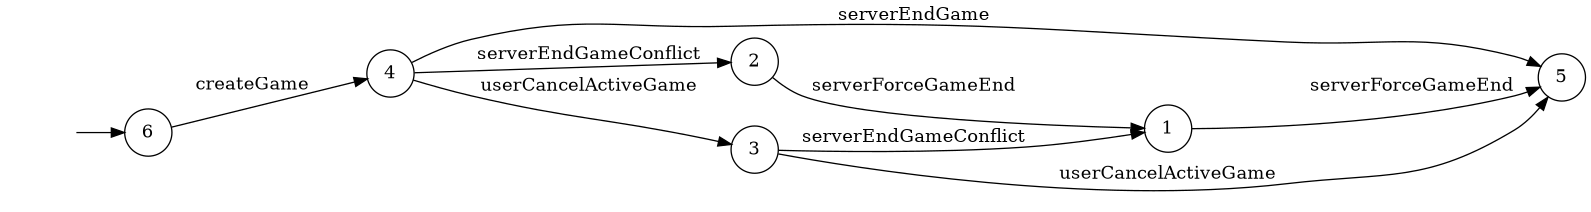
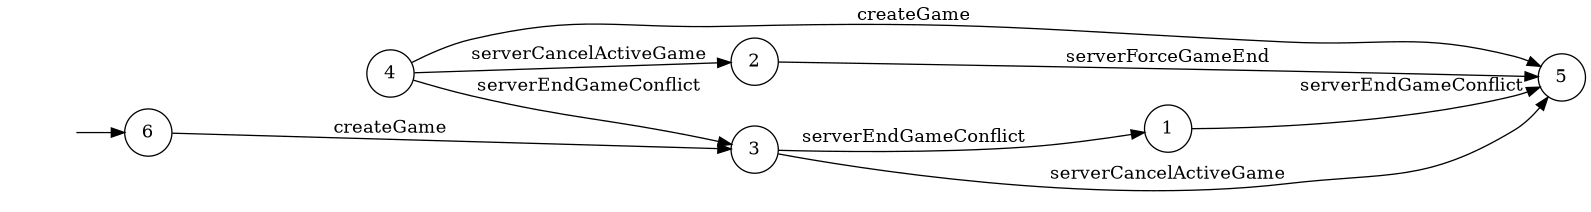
edge "4" -> "5": label "serverEndGame" -> "createGame"
edge "4" -> "2": label "serverEndGameConflict" -> "serverCancelActiveGame"
edge "4" -> "3": label "userCancelActiveGame" -> "serverEndGameConflict"
edge "1" -> "5": label "serverForceGameEnd" -> "serverEndGameConflict"
edge "6" -> "4": now "6" -> "3"
edge "2" -> "1": now "2" -> "5"
edge "3" -> "5": label "userCancelActiveGame" -> "serverCancelActiveGame"
